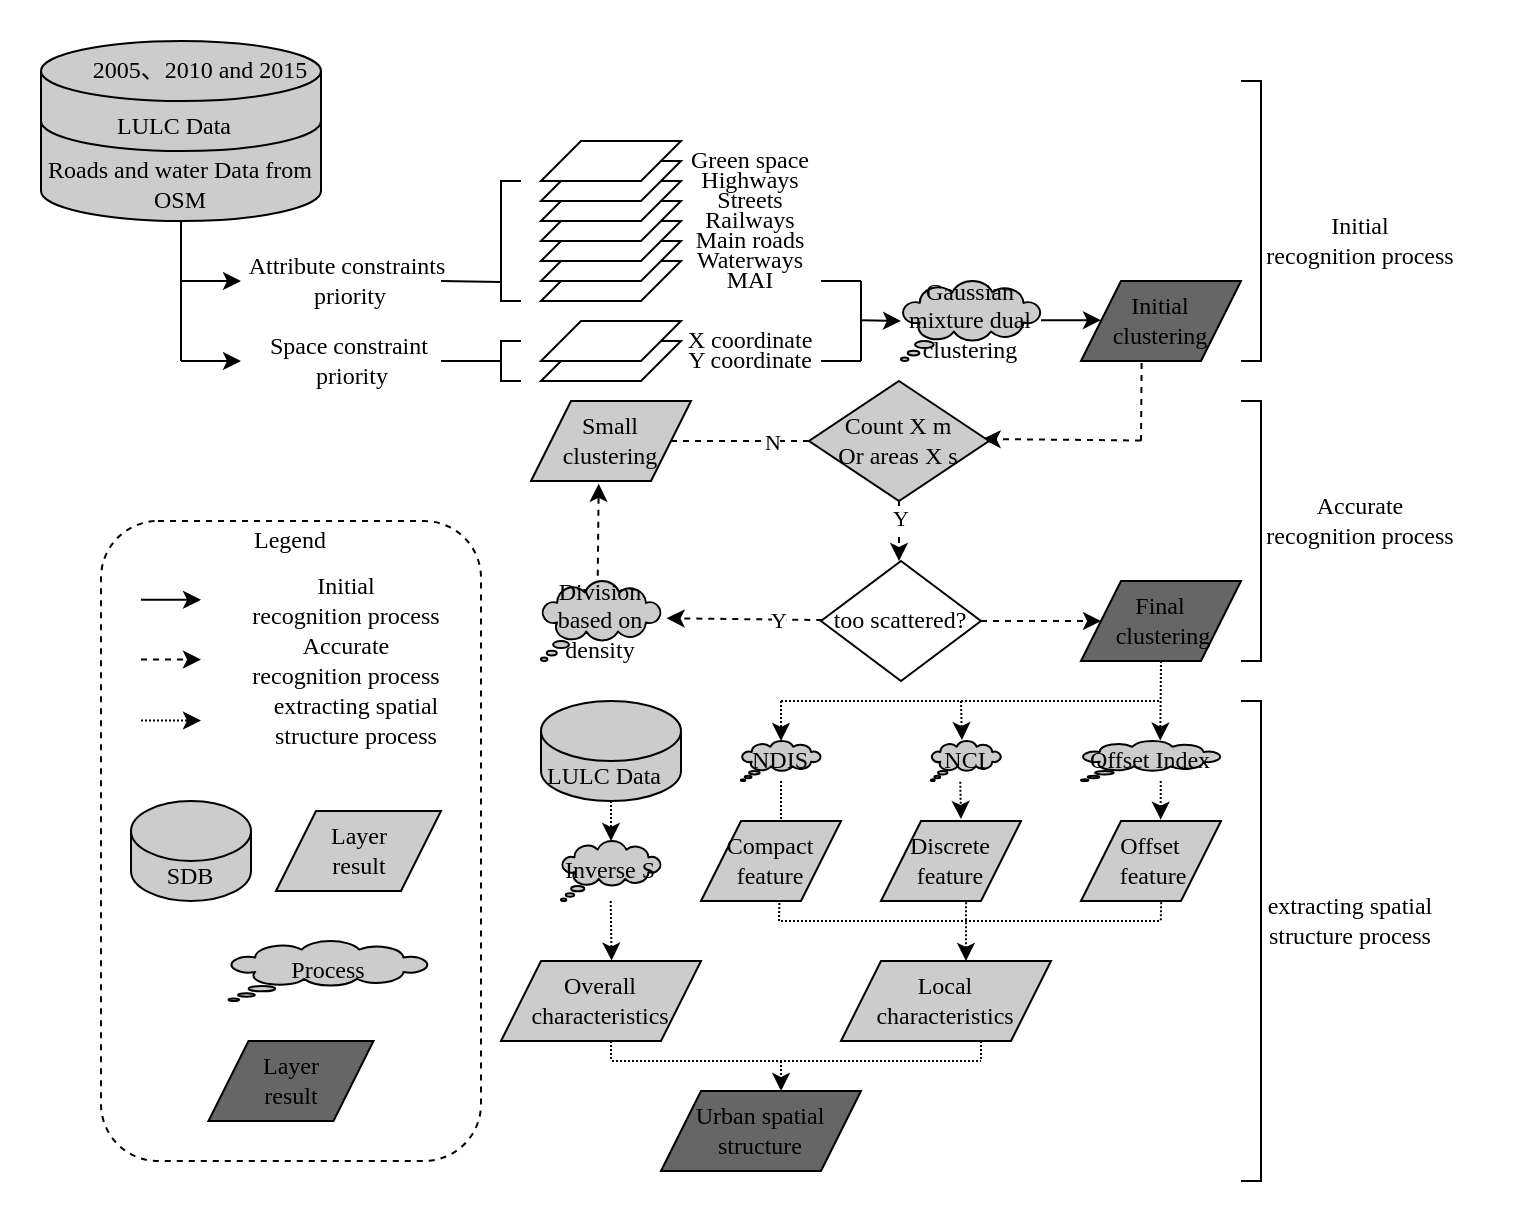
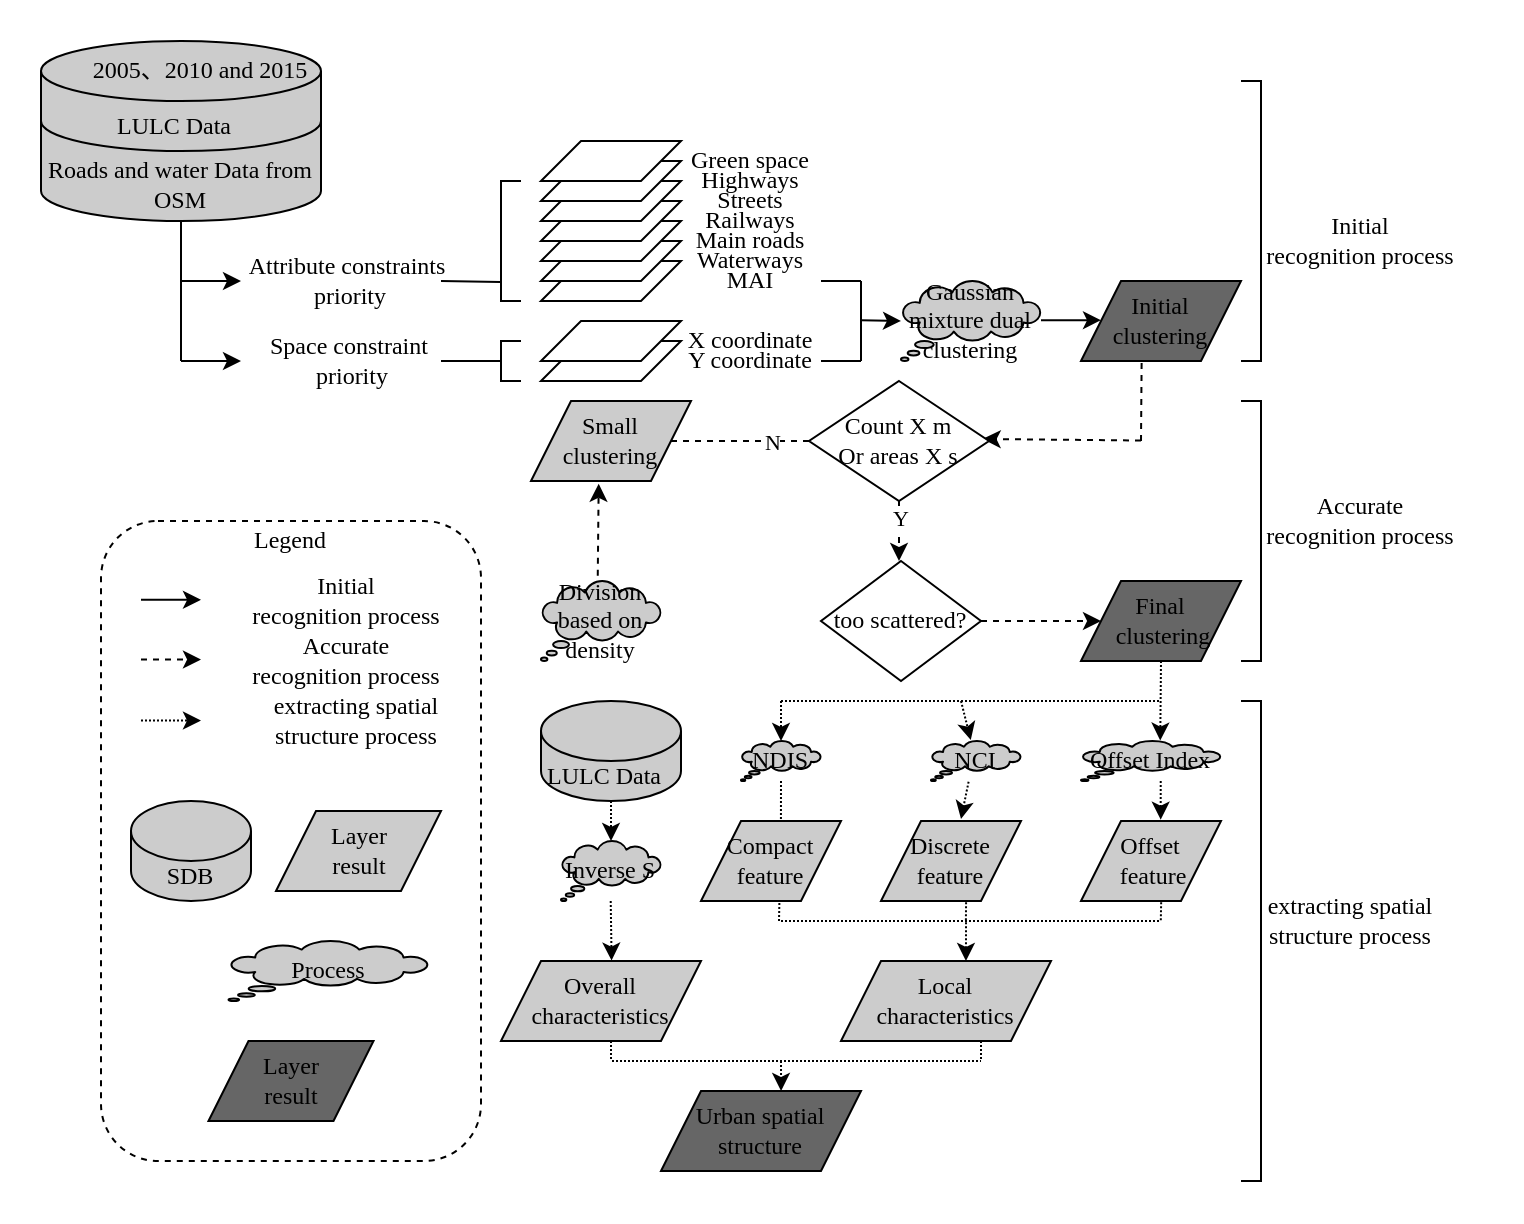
node "Count X m Or areas X s": fillcolor #cccccc -> #ffffff
edge "too scattered?" -> "Division based on density": removed, label "Y"
node "NCI": size 70x40 -> 90x40
